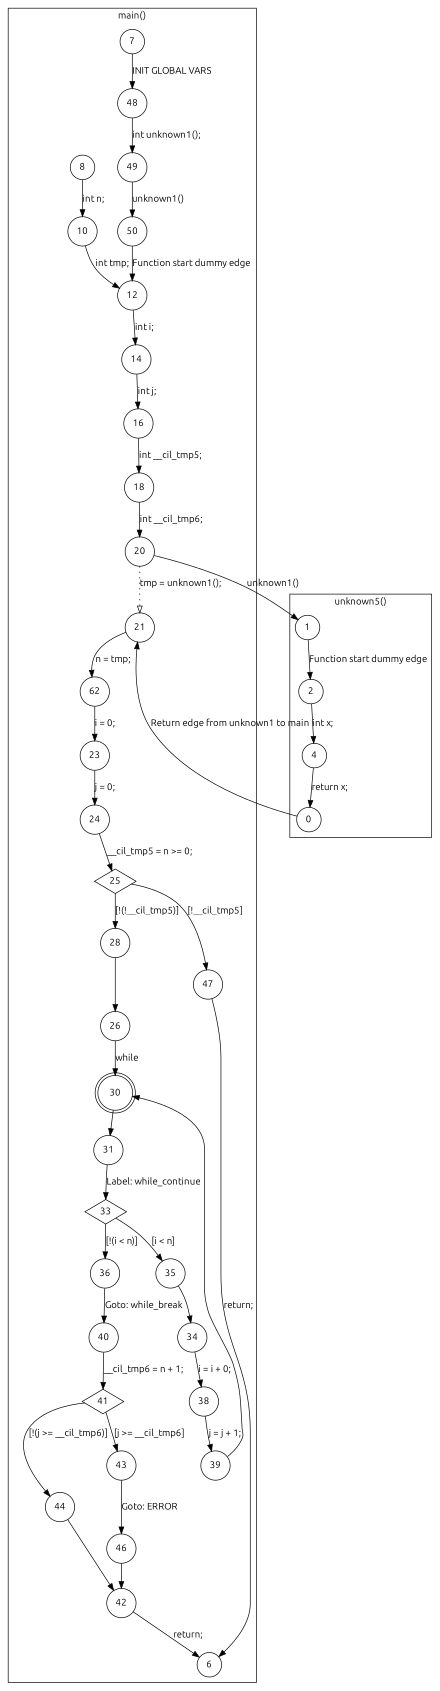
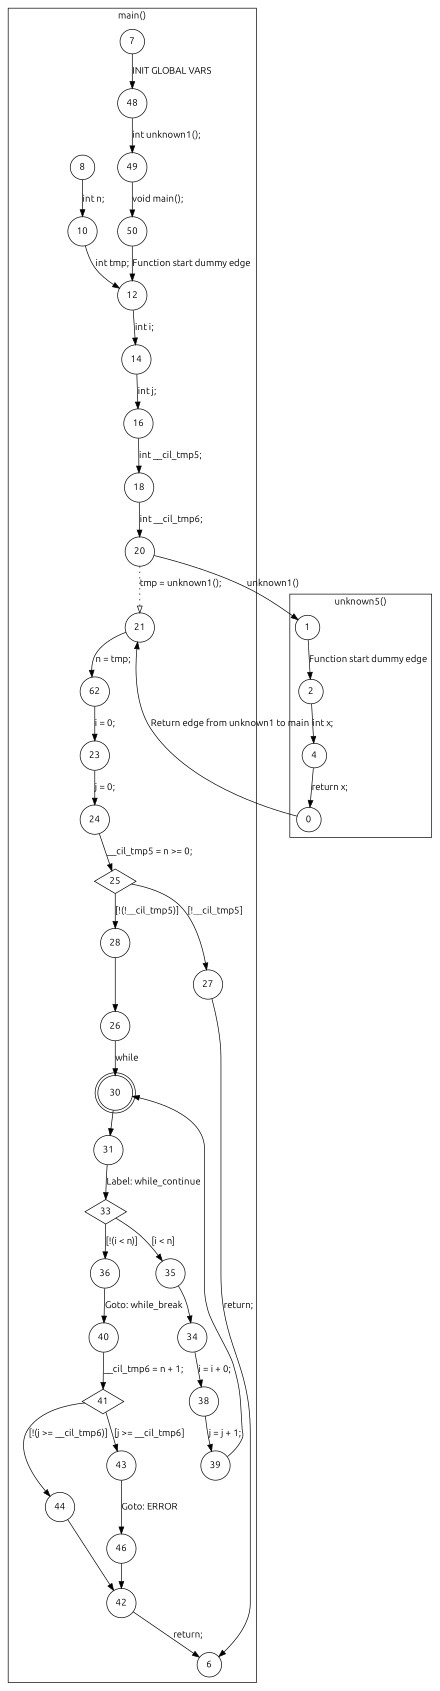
edge "49" -> "50": label "unknown1()" -> "void main();"
node "47": label "47" -> "27"
